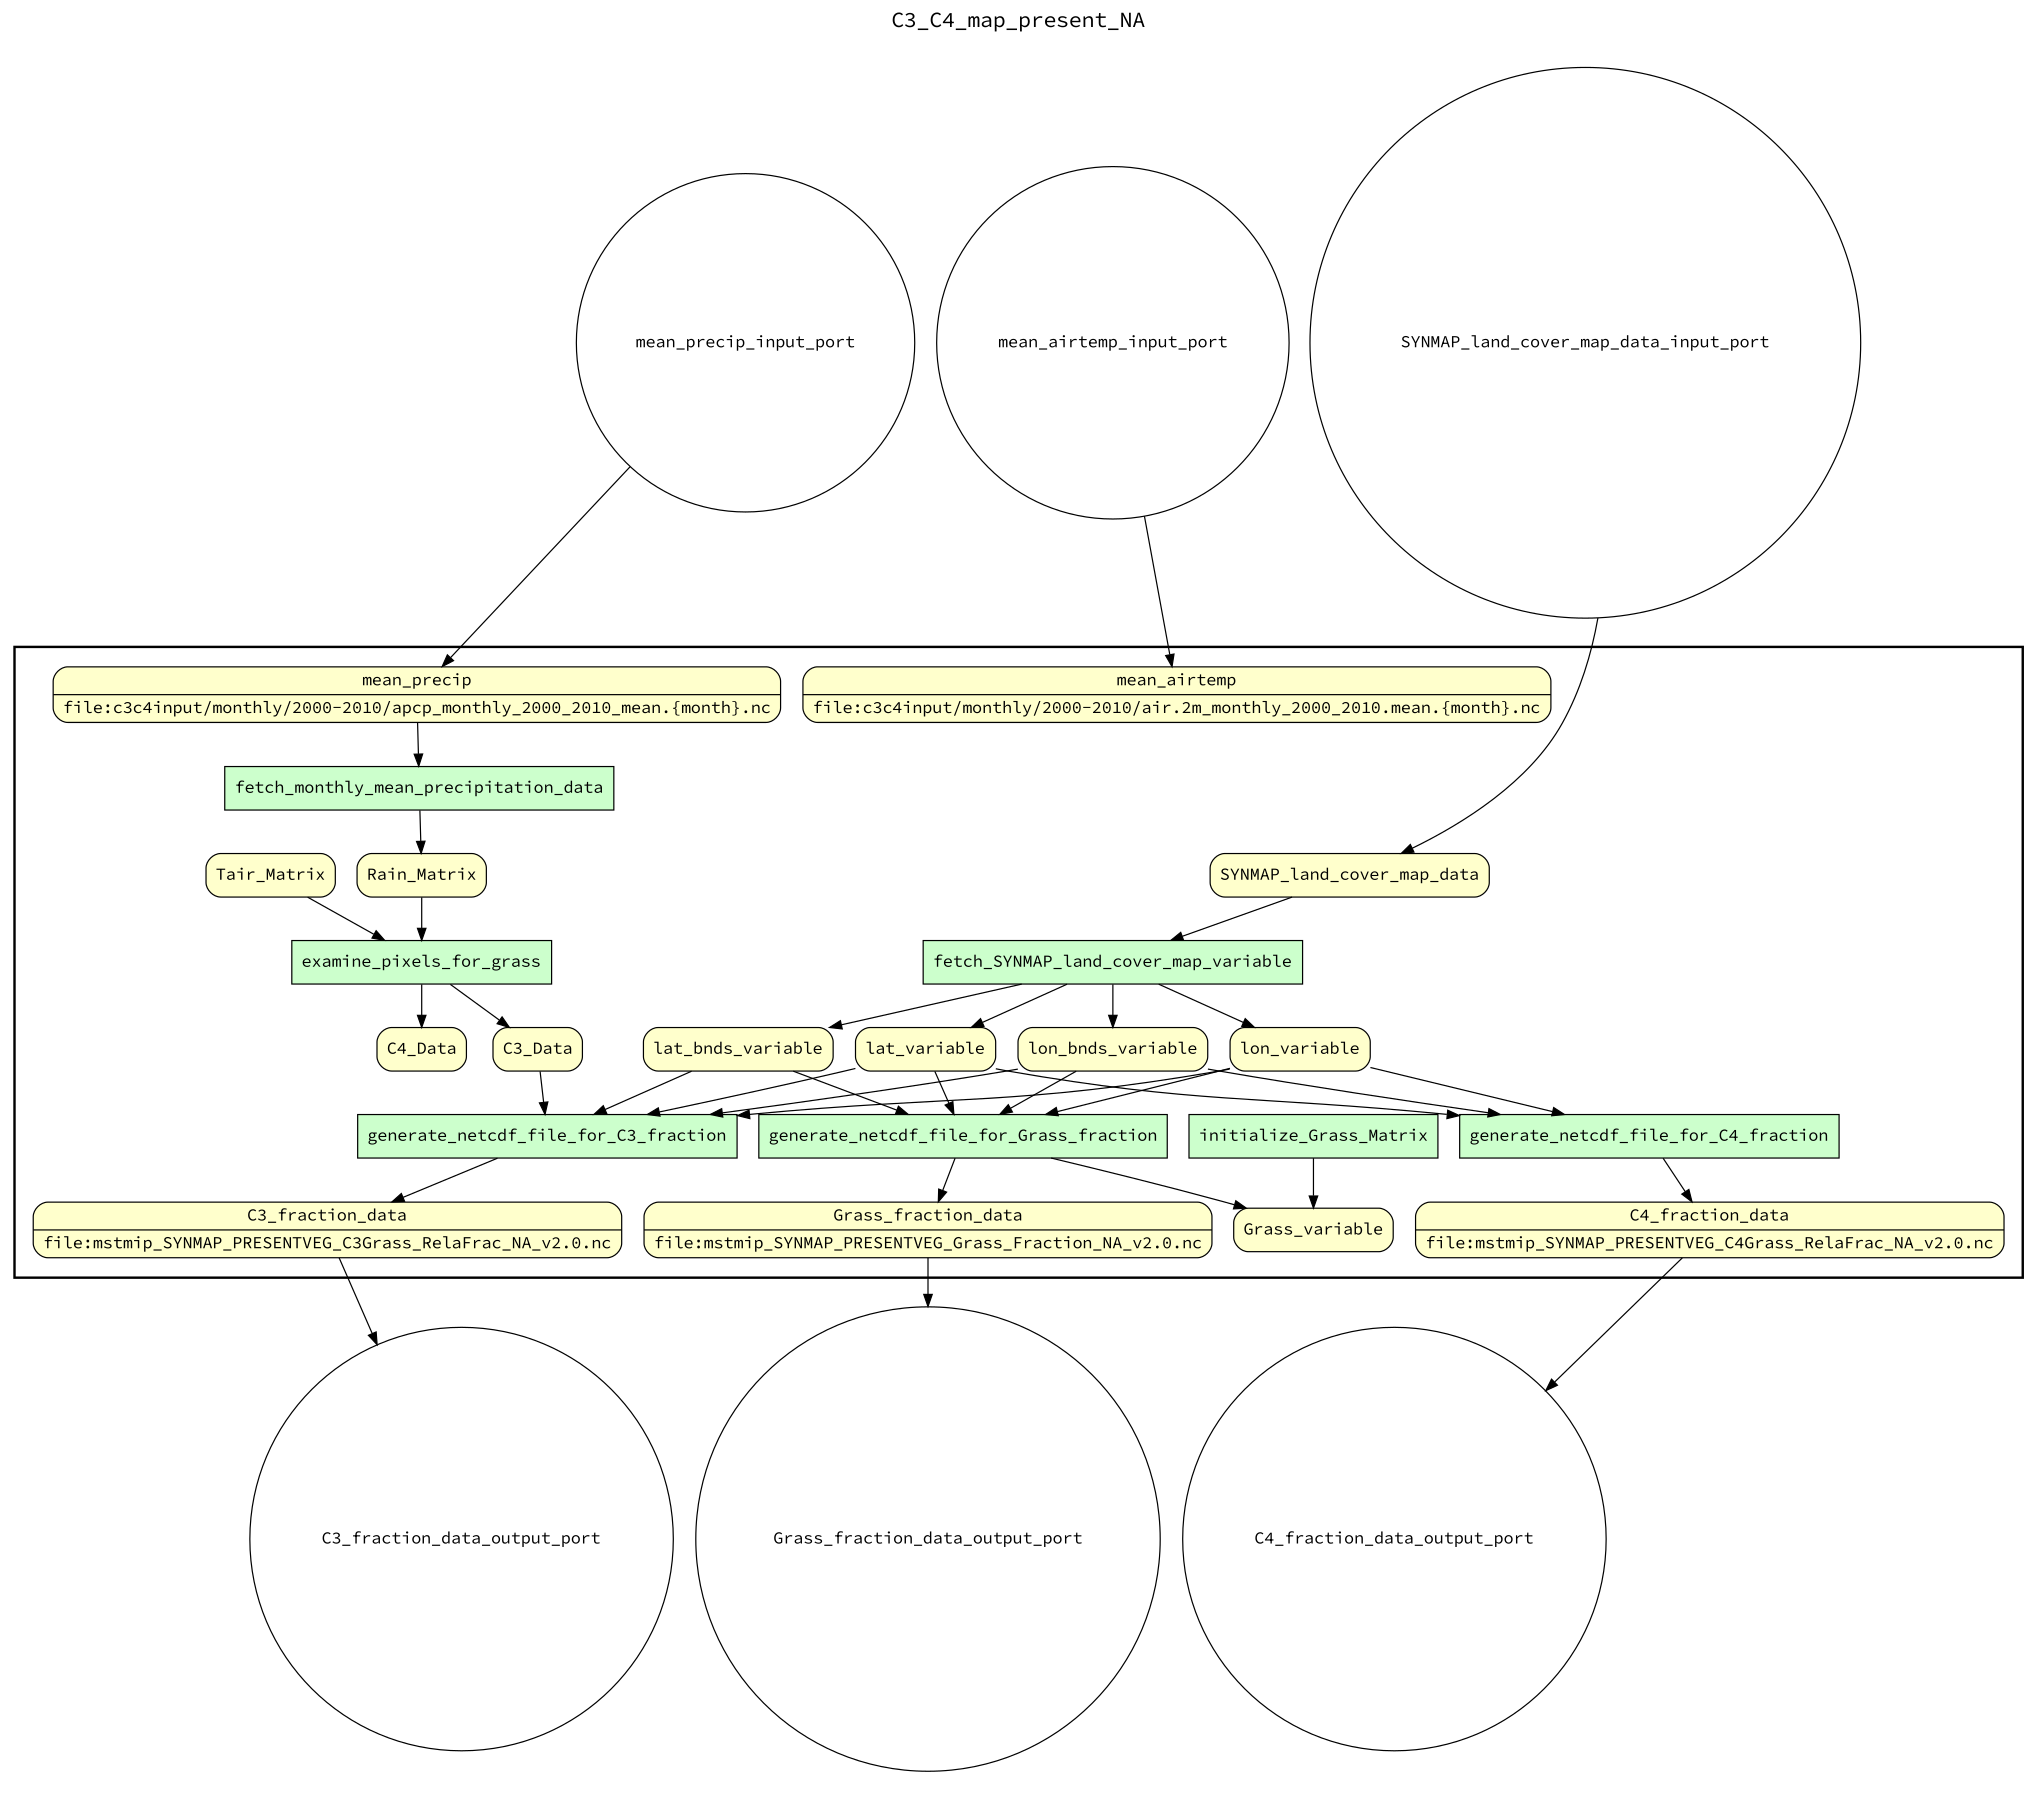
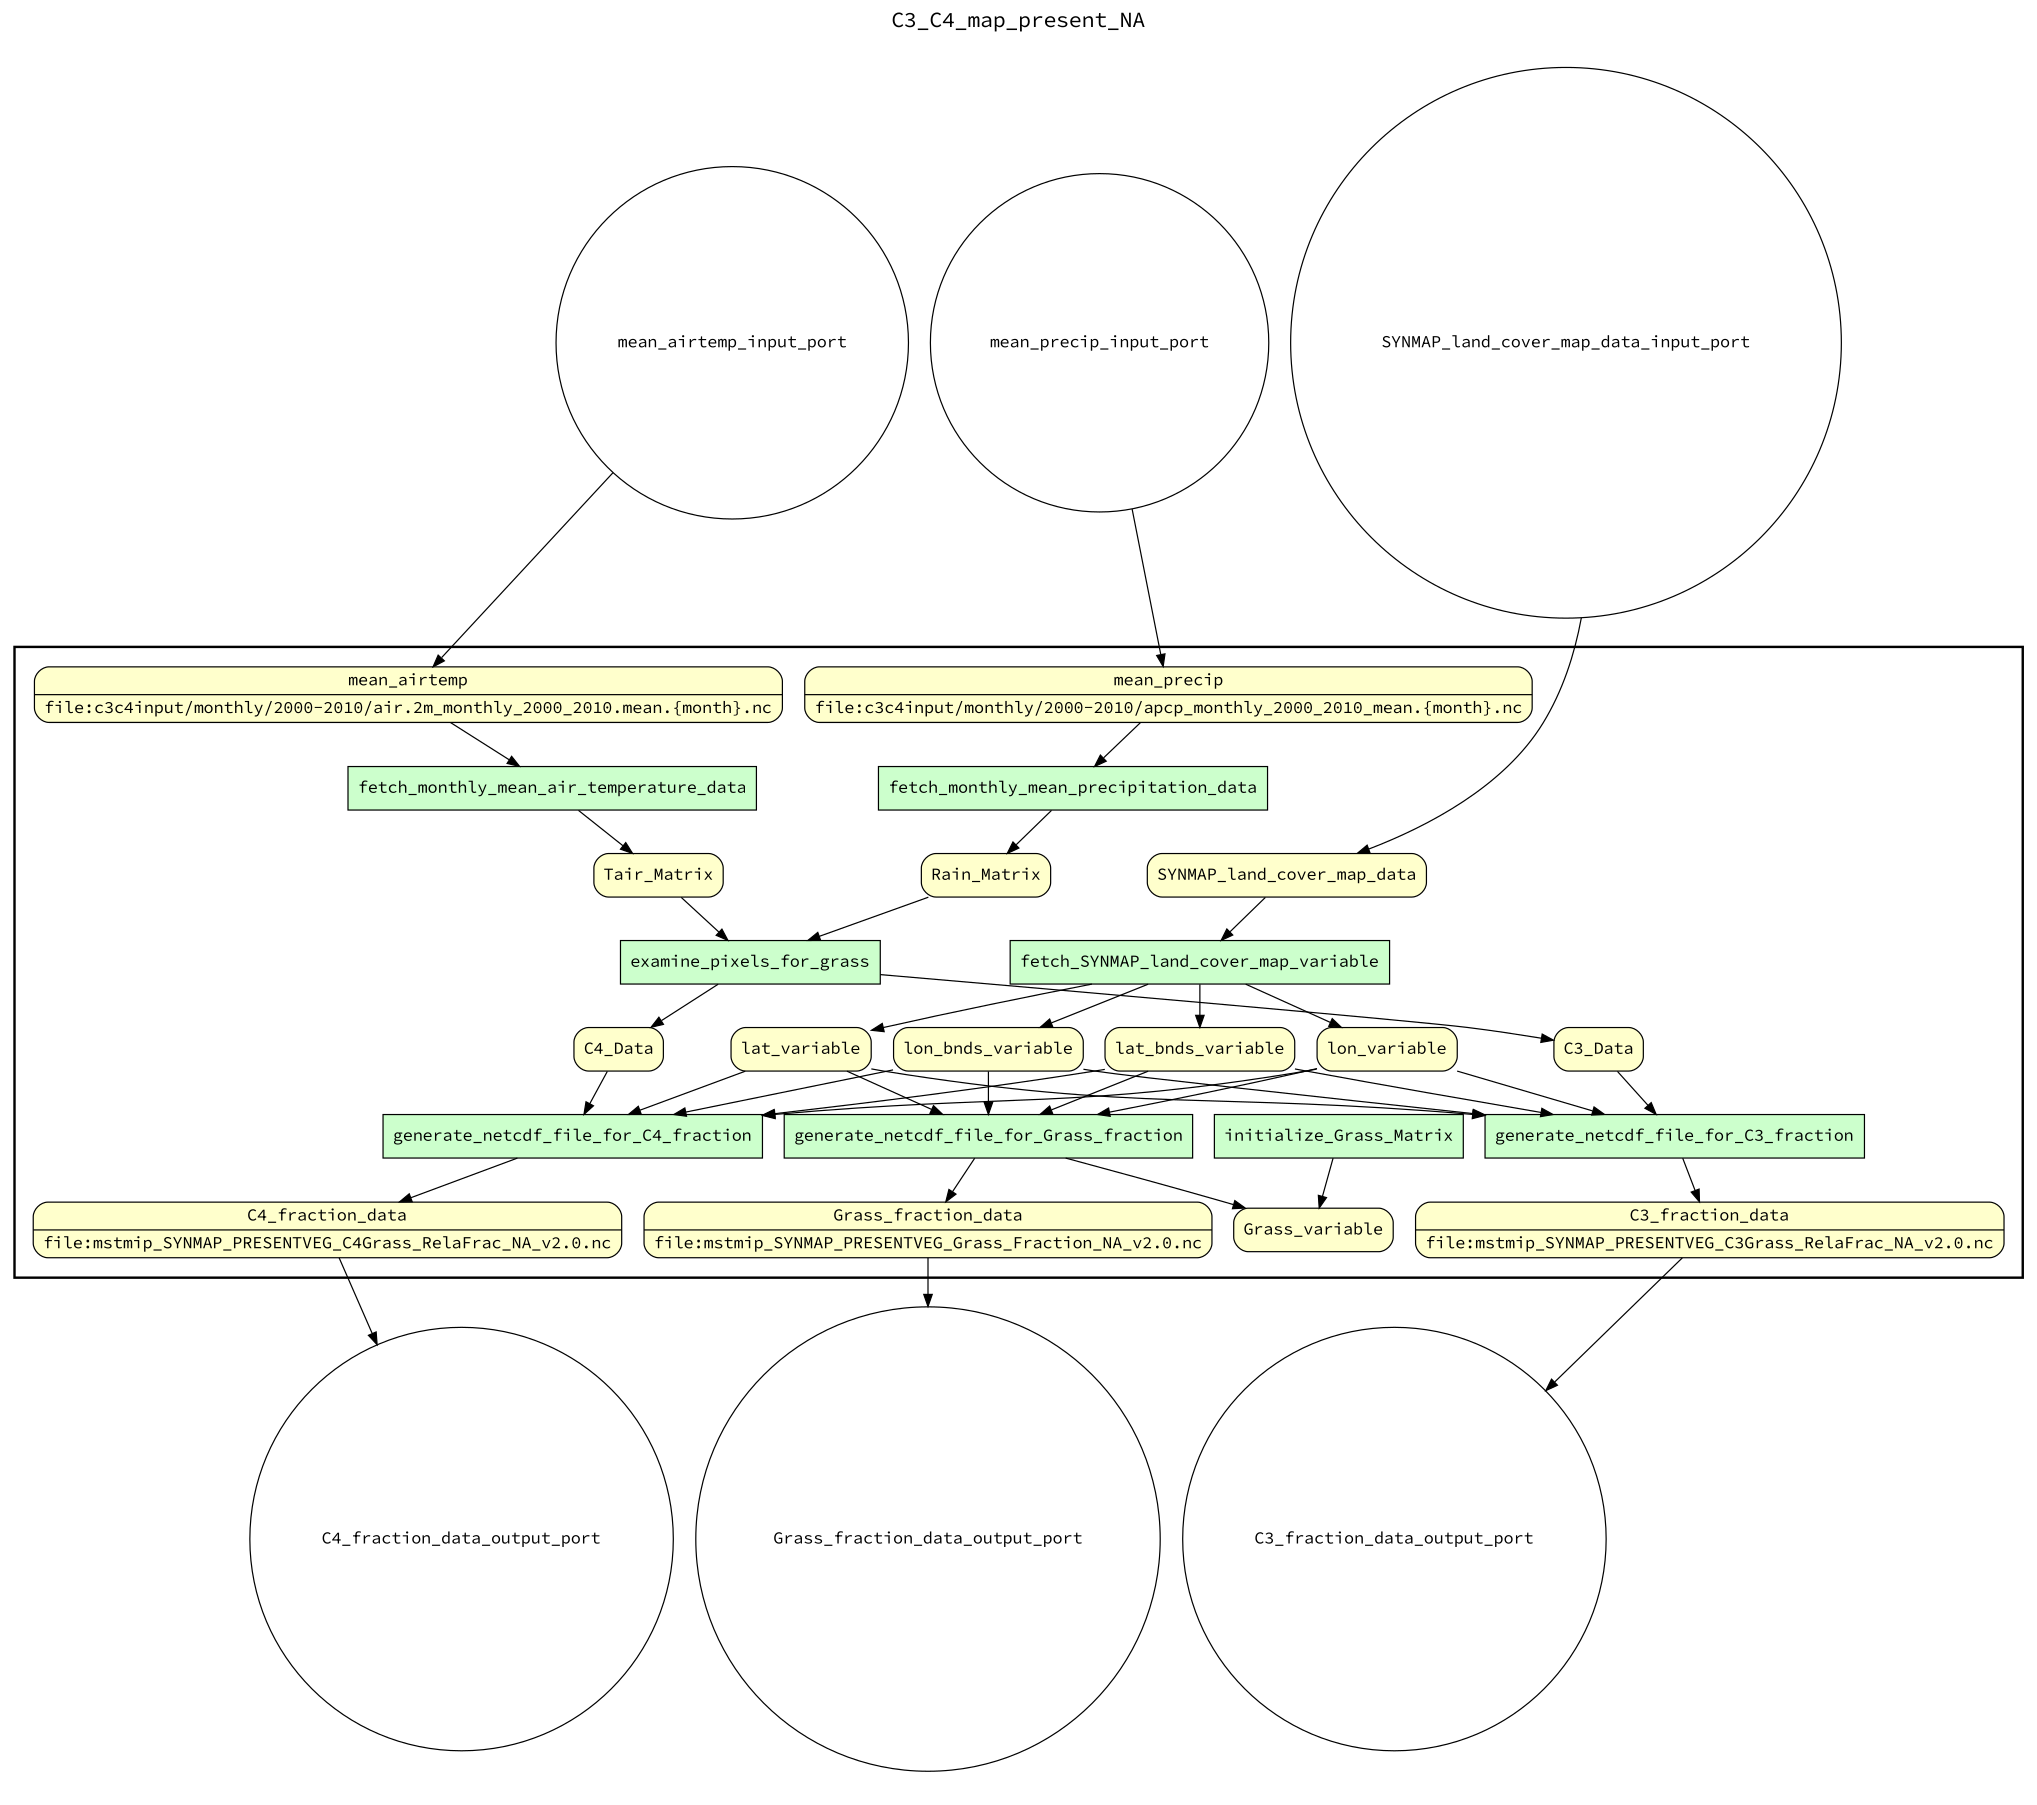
node "fetch_monthly_mean_air_temperature_data": added
edge "C4_Data" -> "generate_netcdf_file_for_C4_fraction": added
edge "lat_bnds_variable" -> "generate_netcdf_file_for_C4_fraction": added
